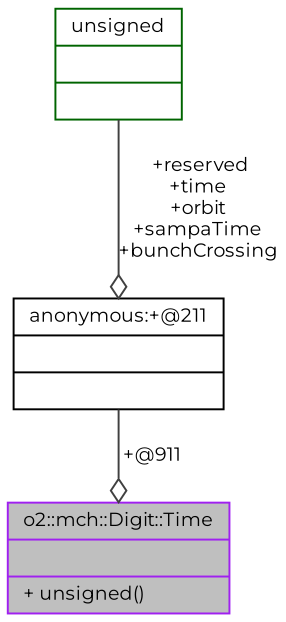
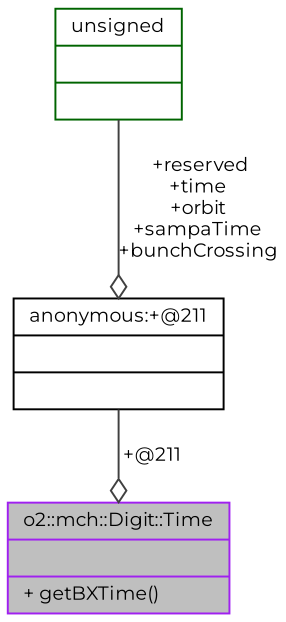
edge "anonymous:+@211" -> "o2::mch::Digit::Time": label " +@911" -> " +@211"
node "o2::mch::Digit::Time": text "+ unsigned()" -> "+ getBXTime()"
